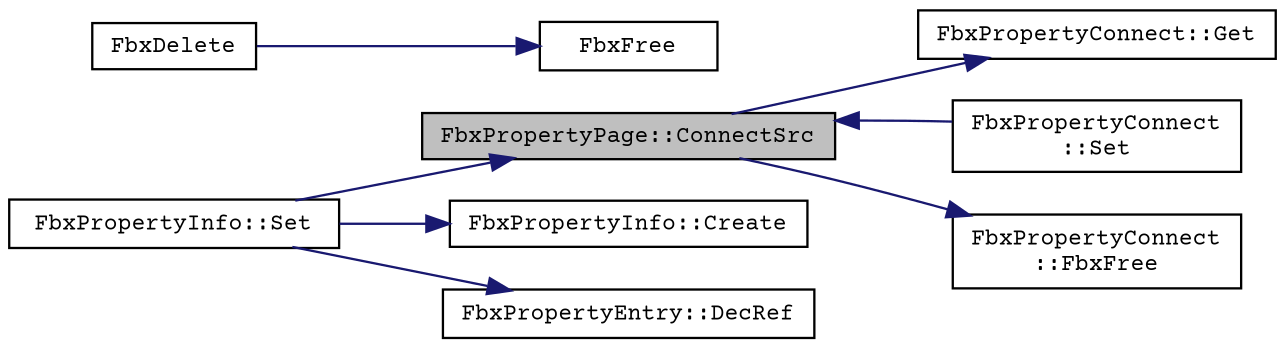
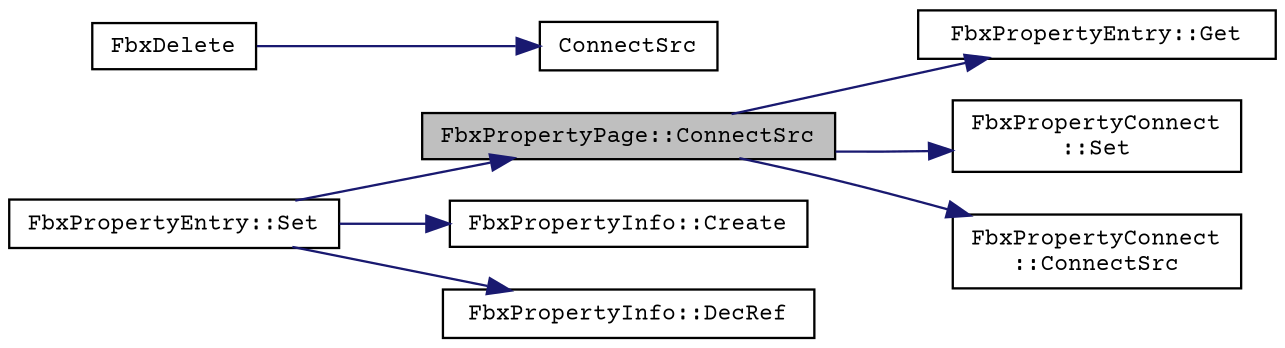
node "FbxPropertyConnect::Get": label "FbxPropertyConnect::Get" -> "FbxPropertyEntry::Get"
node "FbxFree": label "FbxFree" -> "ConnectSrc"
edge "FbxPropertyConnect ::Set" -> "FbxPropertyPage::ConnectSrc": reversed
node "FbxPropertyInfo::Set": label "FbxPropertyInfo::Set" -> "FbxPropertyEntry::Set"
node "FbxPropertyConnect ::FbxFree": label "FbxPropertyConnect ::FbxFree" -> "FbxPropertyConnect ::ConnectSrc"
node "FbxPropertyEntry::DecRef": label "FbxPropertyEntry::DecRef" -> "FbxPropertyInfo::DecRef"
